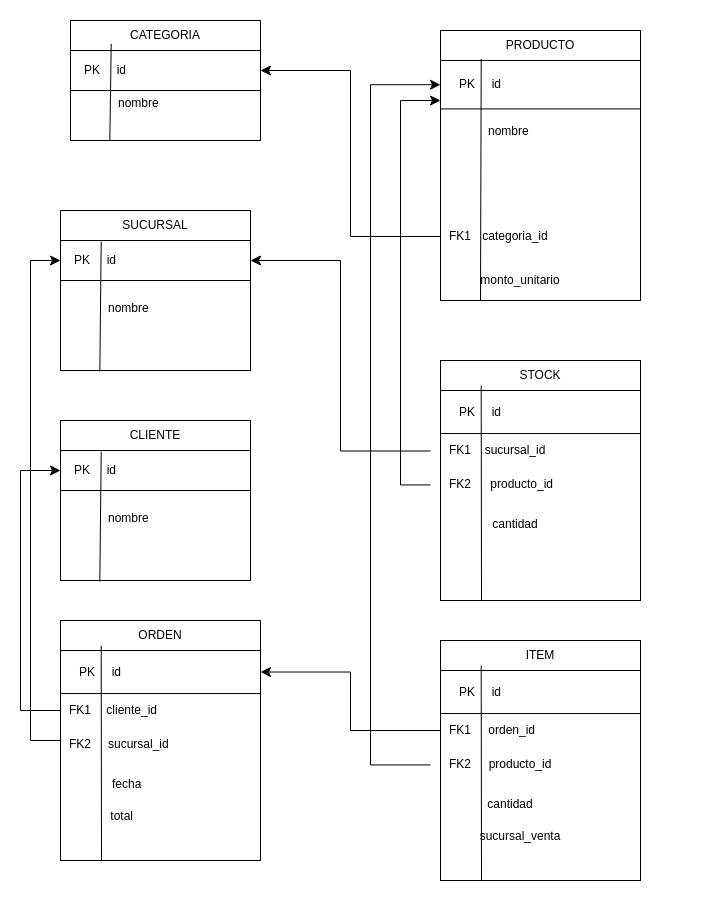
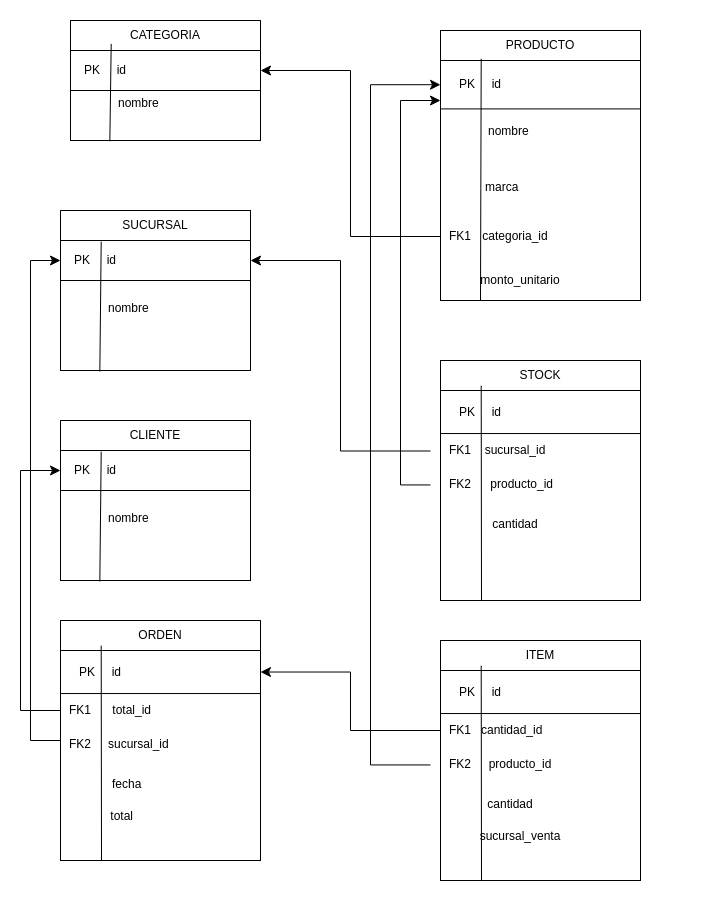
node "marca": added
node "cliente_id": label "cliente_id" -> "total_id"
node "orden_id": label "orden_id" -> "cantidad_id"
